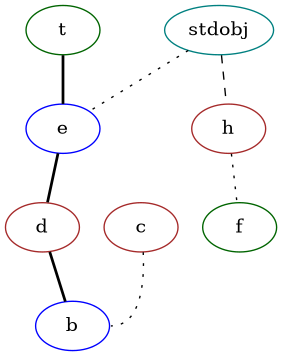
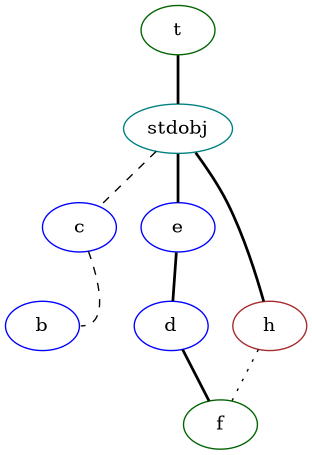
edge "t" -- "e": now "t" -- "stdobj"
edge "stdobj" -- "h": style dashed -> bold
edge "stdobj" -- "e": style dotted -> bold
edge "stdobj" -- "c": added
node "d": color brown -> blue
node "c": color brown -> blue
edge "d" -- "b": now "d" -- "f"
edge "c" -- "b": style dotted -> dashed
